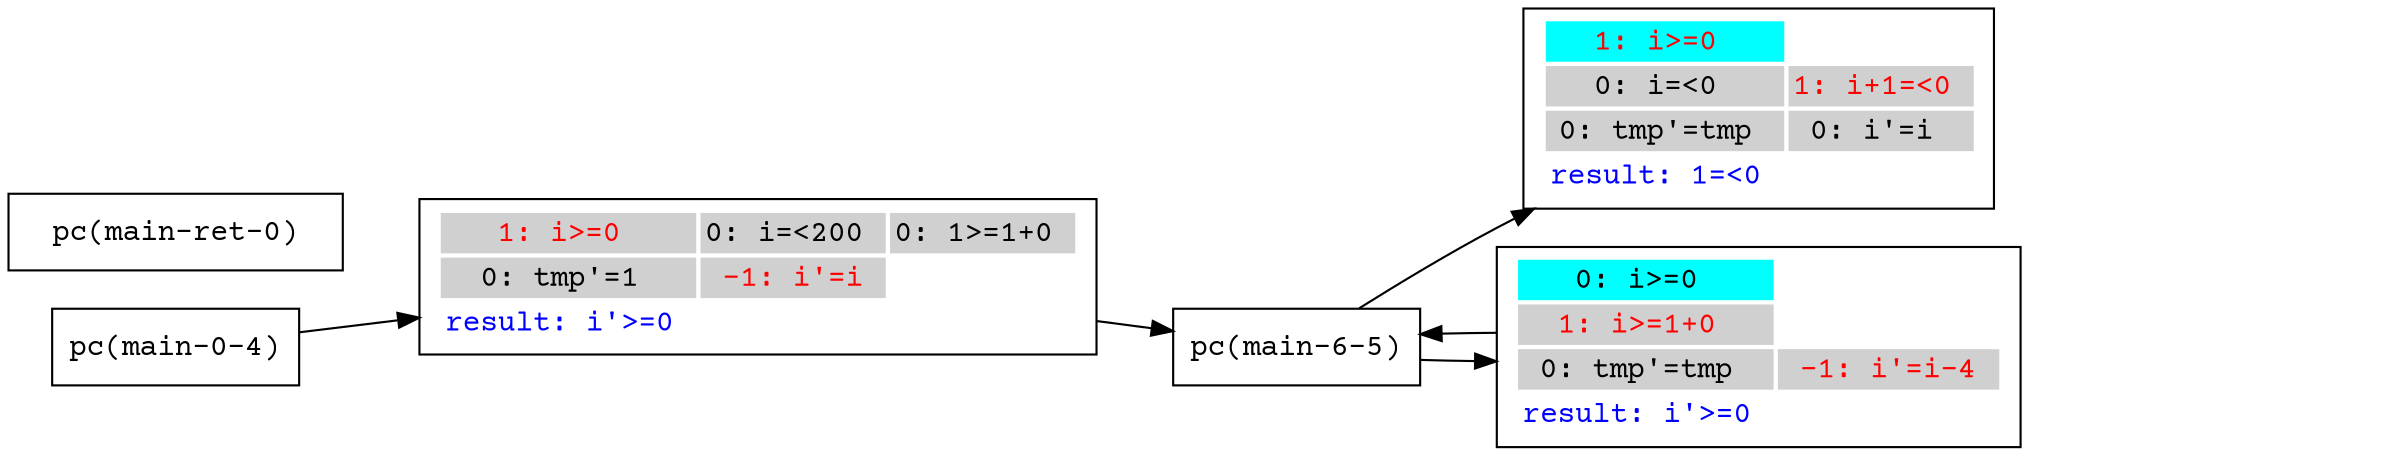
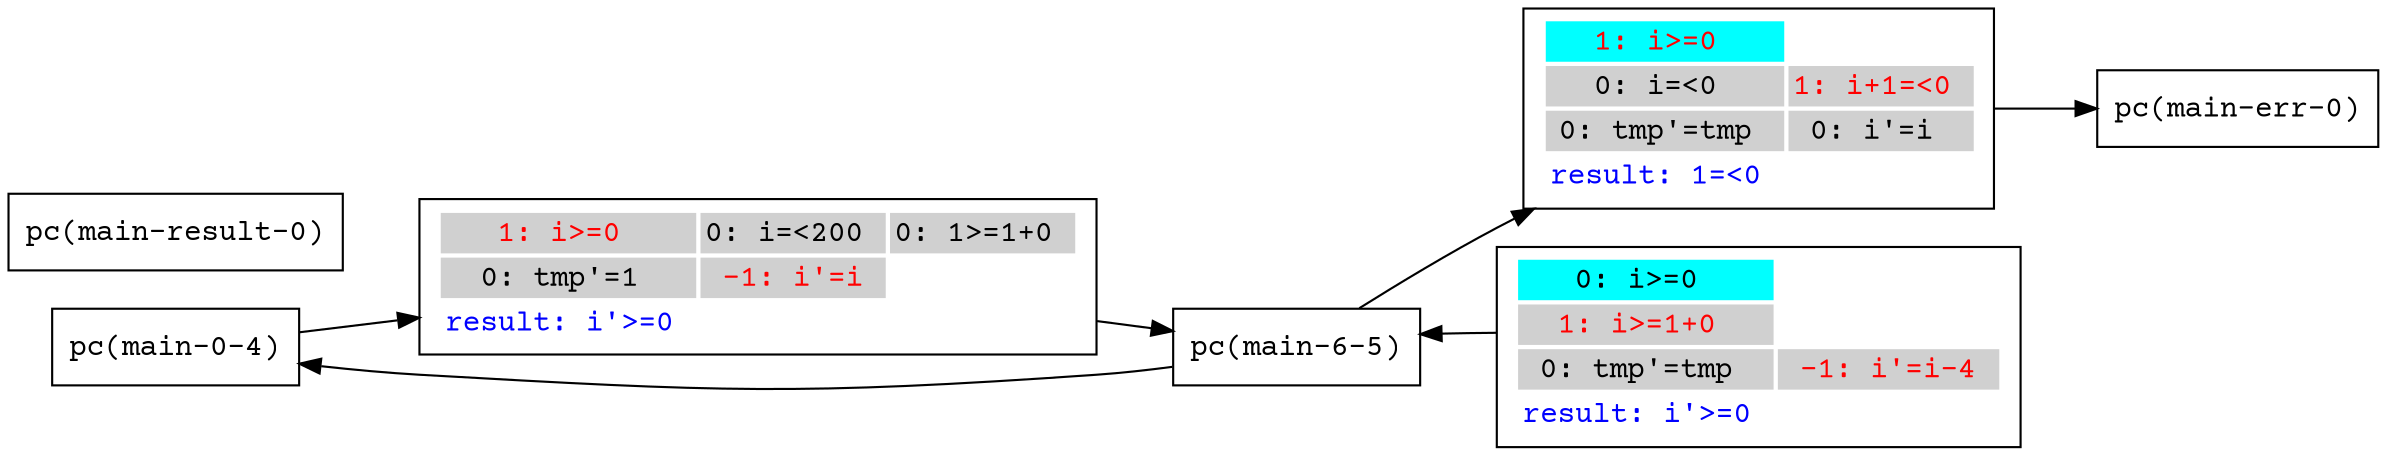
node "pc(main-err-0)": added
node "pc(main-ret-0)": label "pc(main-ret-0)" -> "pc(main-result-0)"
edge "pc(main-6-5)" -> "0: i>=0": now "pc(main-6-5)" -> "pc(main-0-4)"
